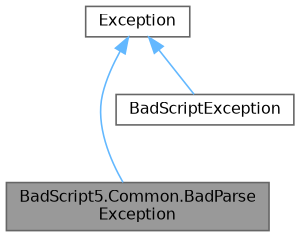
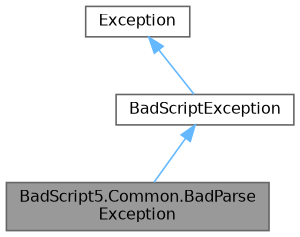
edge "BadScript5.Common.BadParse Exception" -> "Exception": now "BadScript5.Common.BadParse Exception" -> "BadScriptException"
